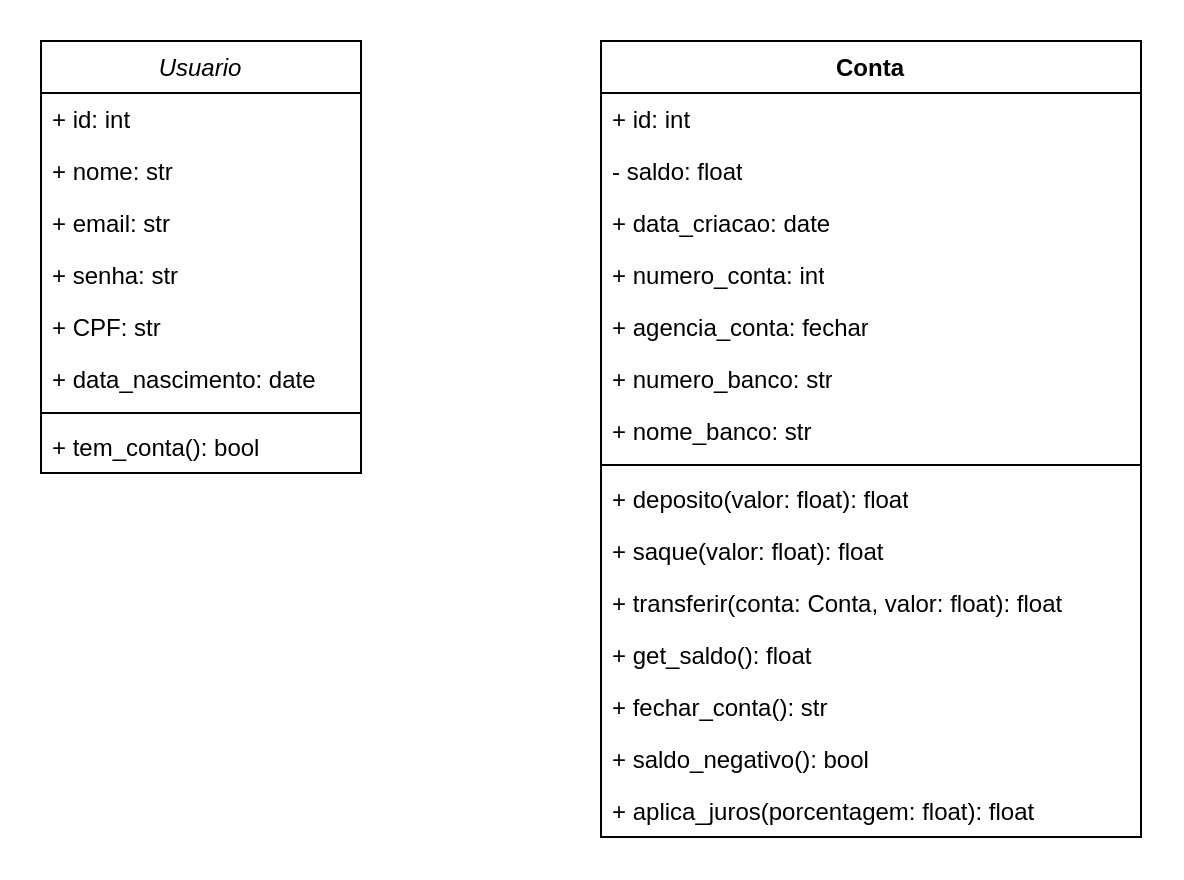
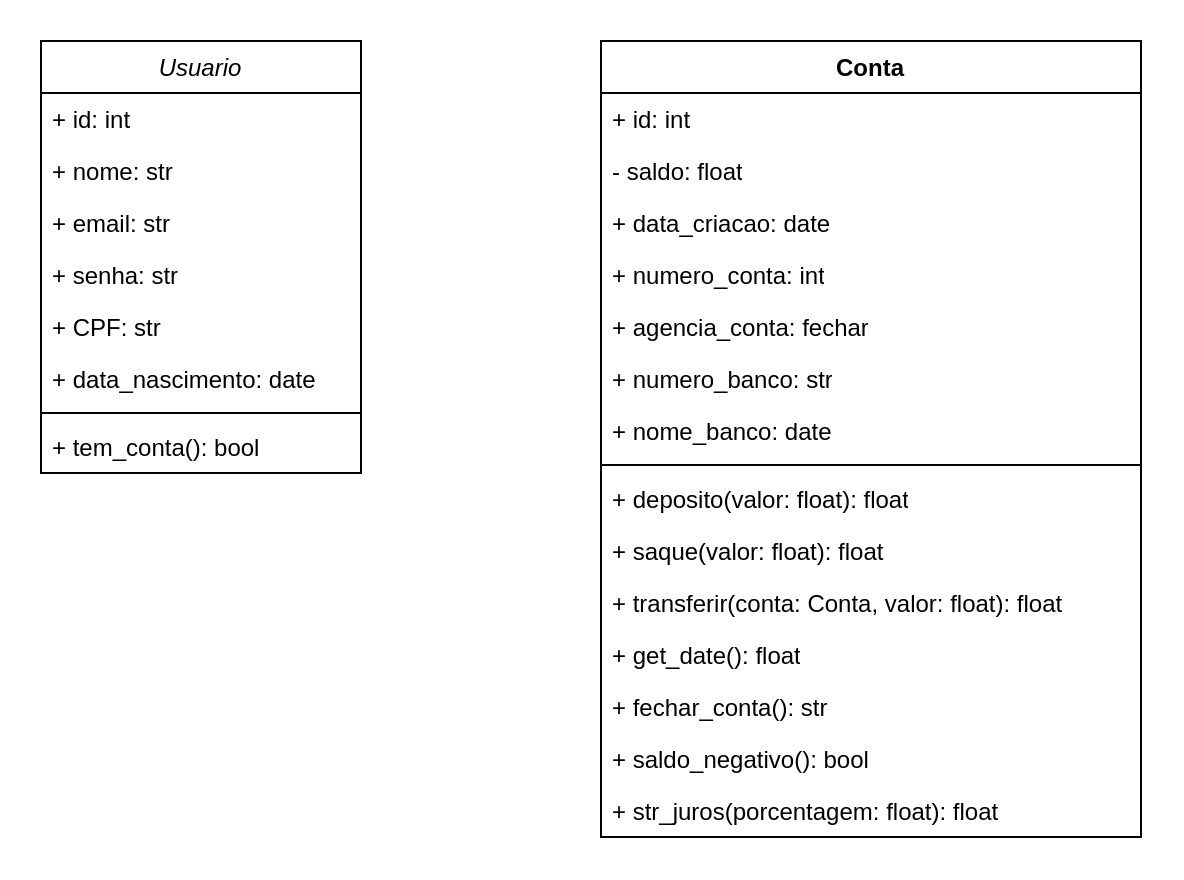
node "+ nome_banco: str": label "+ nome_banco: str" -> "+ nome_banco: date"
node "+ get_saldo(): float": label "+ get_saldo(): float" -> "+ get_date(): float"
node "+ aplica_juros(porcentagem: float): float": label "+ aplica_juros(porcentagem: float): float" -> "+ str_juros(porcentagem: float): float"
